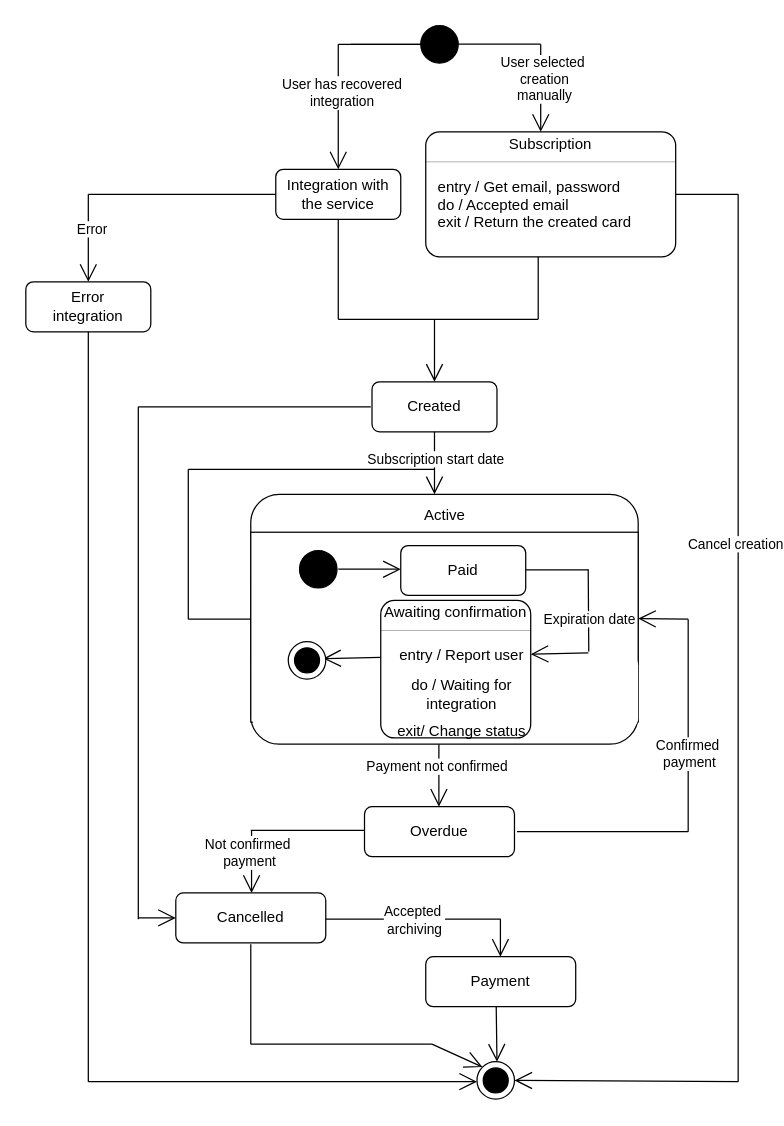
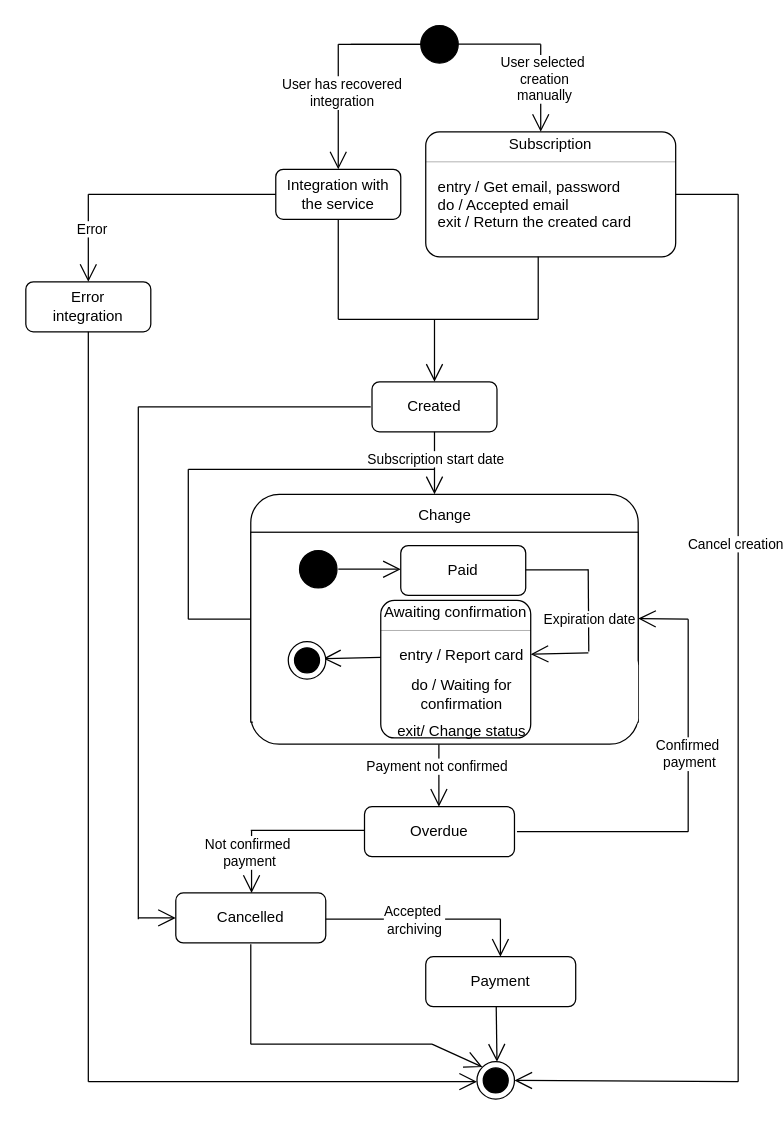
node "Active": label "Active" -> "Change"
node "entry / Report user": label "entry / Report user" -> "entry / Report card"
node "do / Waiting for integration": label "do / Waiting for integration" -> "do / Waiting for confirmation"
